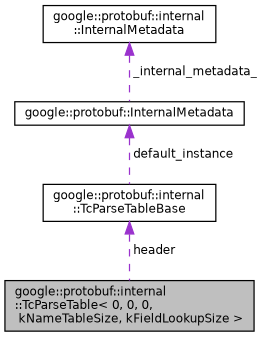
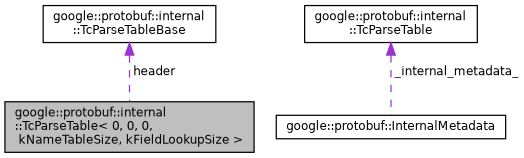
node "google::protobuf::internal ::InternalMetadata": label "google::protobuf::internal ::InternalMetadata" -> "google::protobuf::internal ::TcParseTable"
edge "google::protobuf::internal ::TcParseTableBase" -> "google::protobuf::InternalMetadata": removed, label "default_instance"
